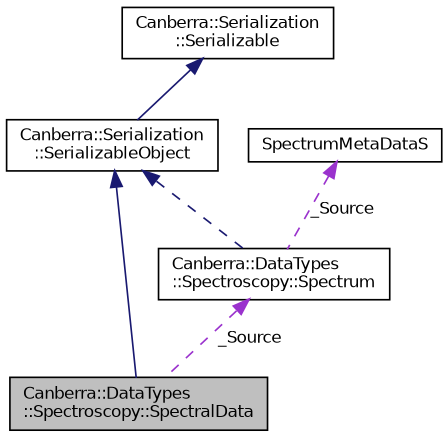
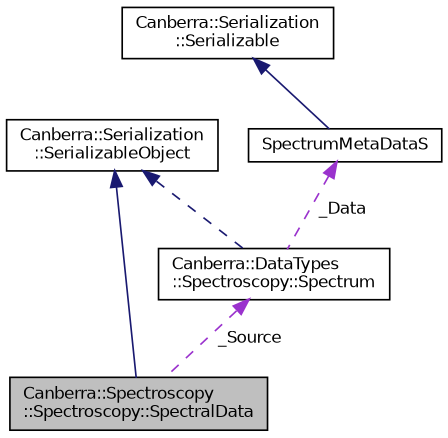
edge "Canberra::Serialization ::SerializableObject" -> "Canberra::Serialization ::Serializable": now "SpectrumMetaDataS" -> "Canberra::Serialization ::Serializable"
edge "Canberra::DataTypes ::Spectroscopy::Spectrum" -> "SpectrumMetaDataS": label " _Source" -> " _Data"
node "Canberra::DataTypes ::Spectroscopy::SpectralData": label "Canberra::DataTypes ::Spectroscopy::SpectralData" -> "Canberra::Spectroscopy ::Spectroscopy::SpectralData"
